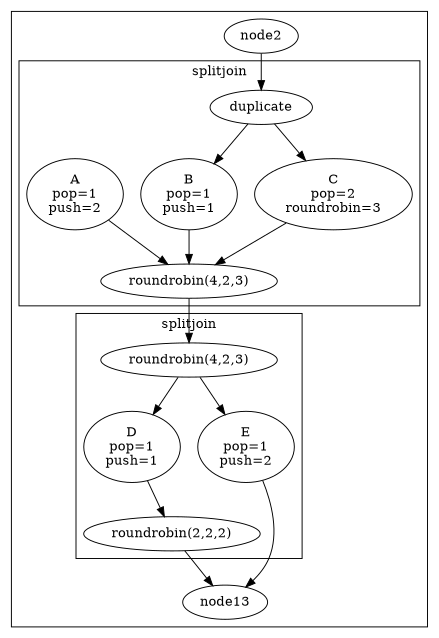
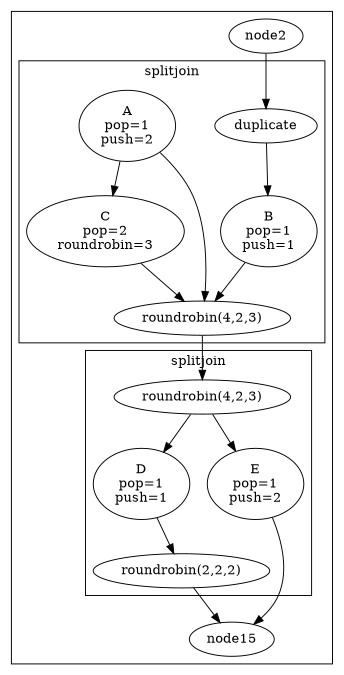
edge "duplicate" -> "C pop=2 roundrobin=3": now "A pop=1 push=2" -> "C pop=2 roundrobin=3"
node "node13": label "node13" -> "node15"
